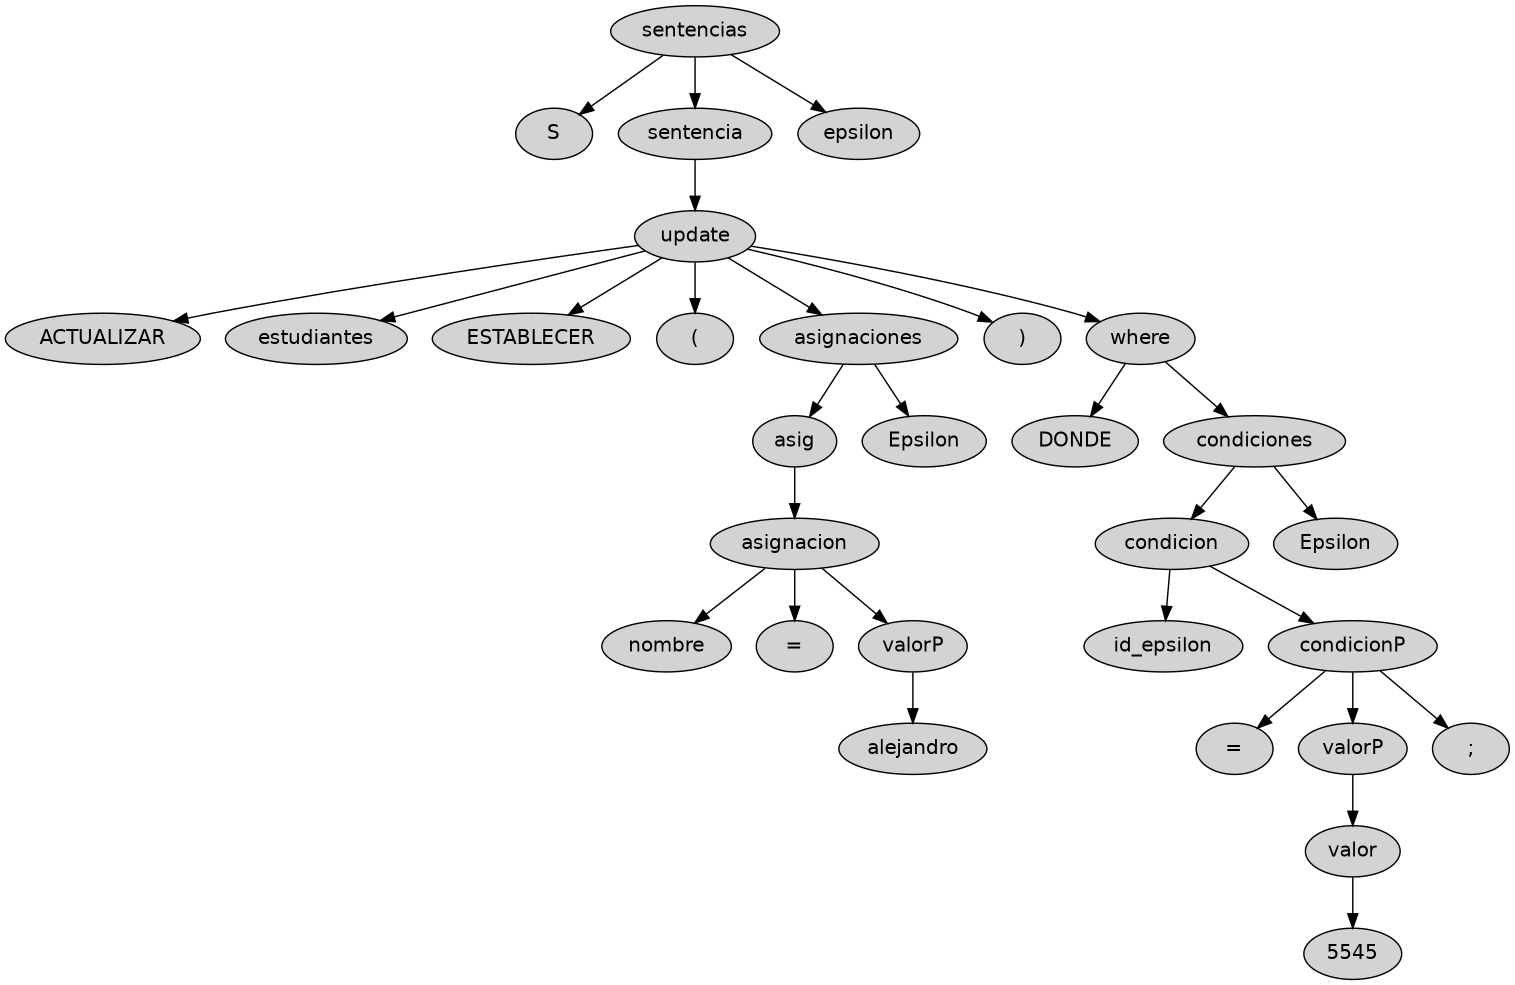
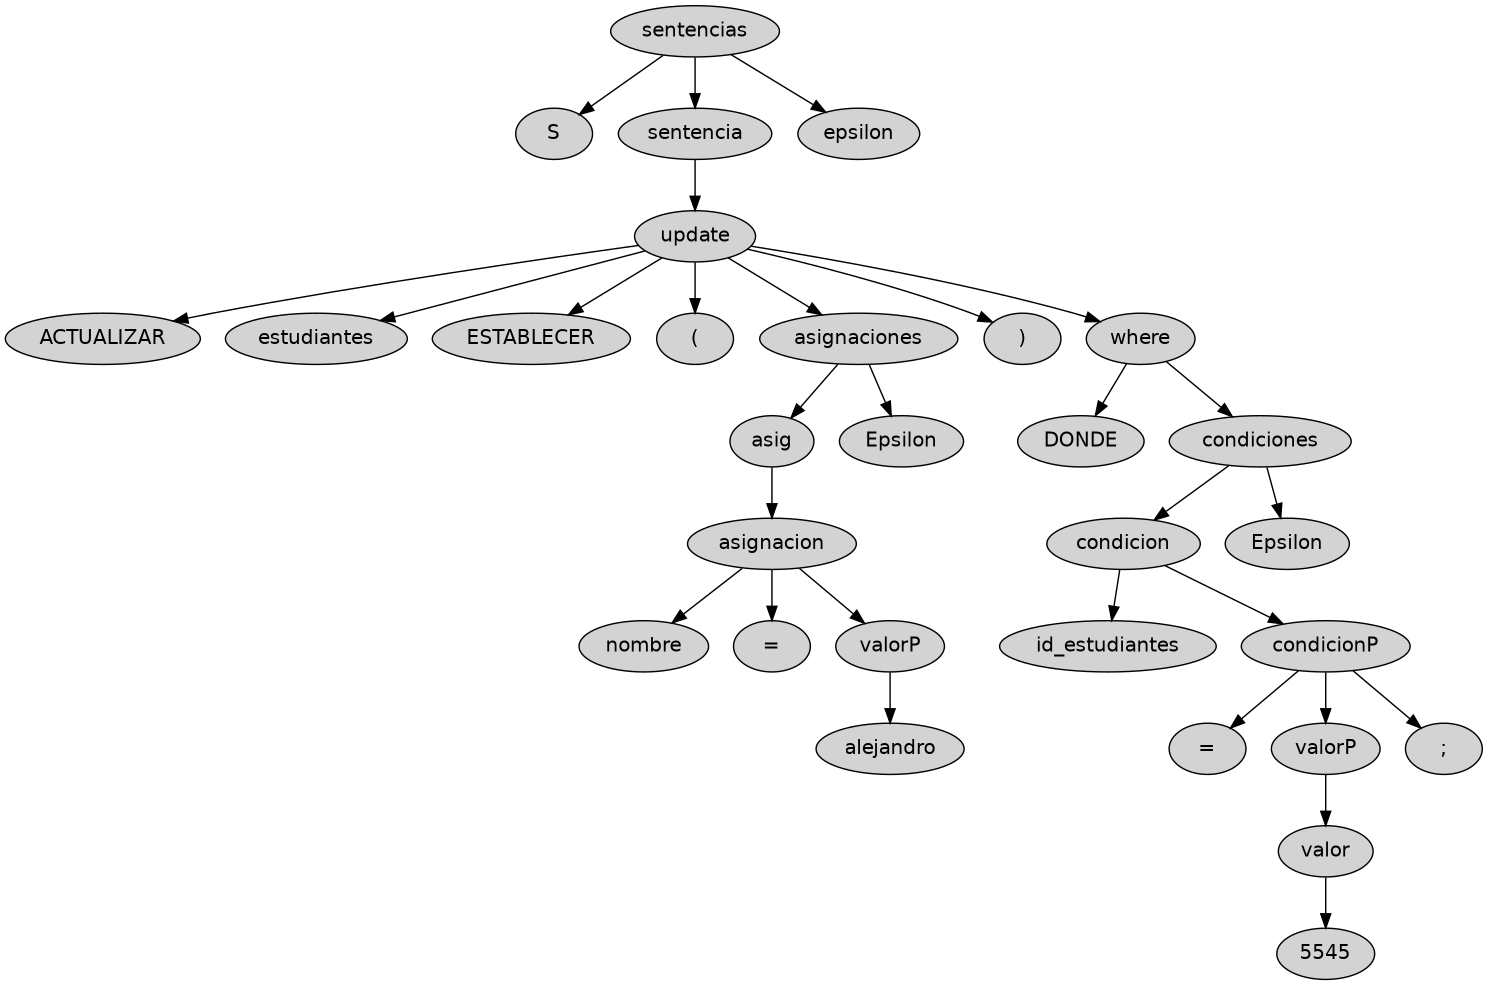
node "id_epsilon": label "id_epsilon" -> "id_estudiantes"
